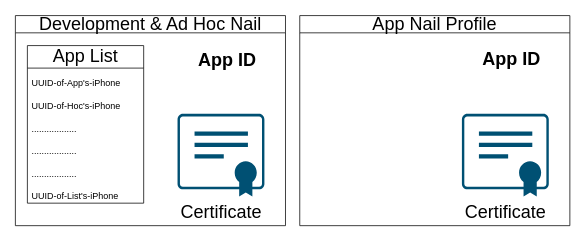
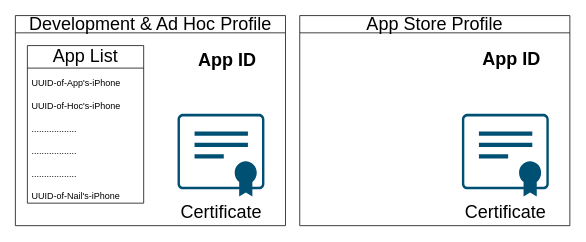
node "Development & Ad Hoc Nail": label "Development & Ad Hoc Nail" -> "Development & Ad Hoc Profile"
node "App Nail Profile": label "App Nail Profile" -> "App Store Profile"
node "UUID-of-List's-iPhone": label "UUID-of-List's-iPhone" -> "UUID-of-Nail's-iPhone"
